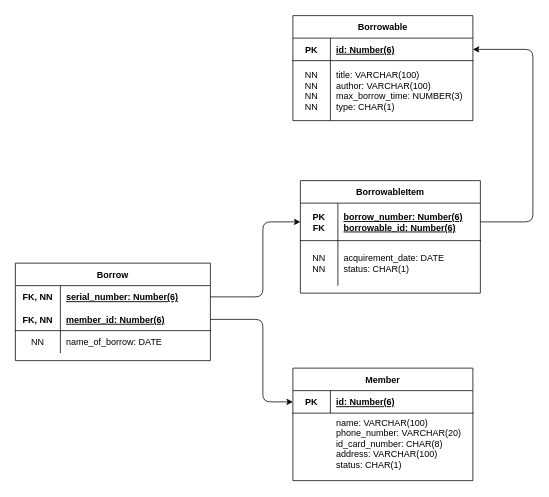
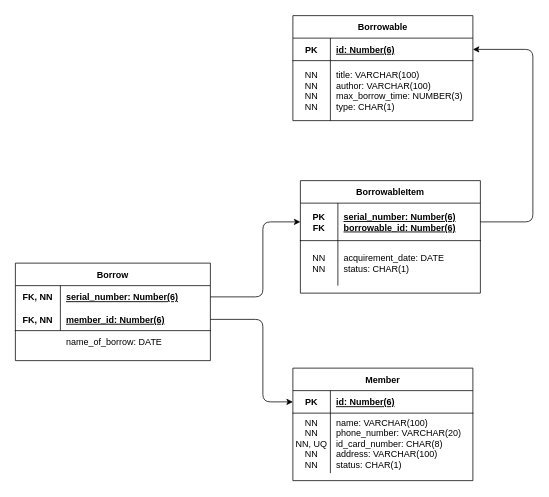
node "borrow_number: Number(6) borrowable_id: Number(6)": label "borrow_number: Number(6) borrowable_id: Number(6)" -> "serial_number: Number(6) borrowable_id: Number(6)"
node "NN": removed
node "NN NN NN, UQ NN NN": added
